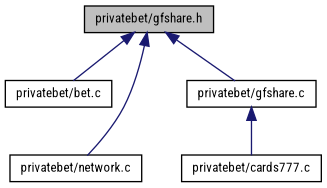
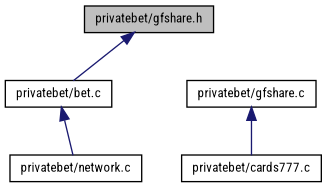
edge "privatebet/gfshare.c" -> "privatebet/gfshare.h": removed
edge "privatebet/network.c" -> "privatebet/gfshare.h": now "privatebet/network.c" -> "privatebet/bet.c"
